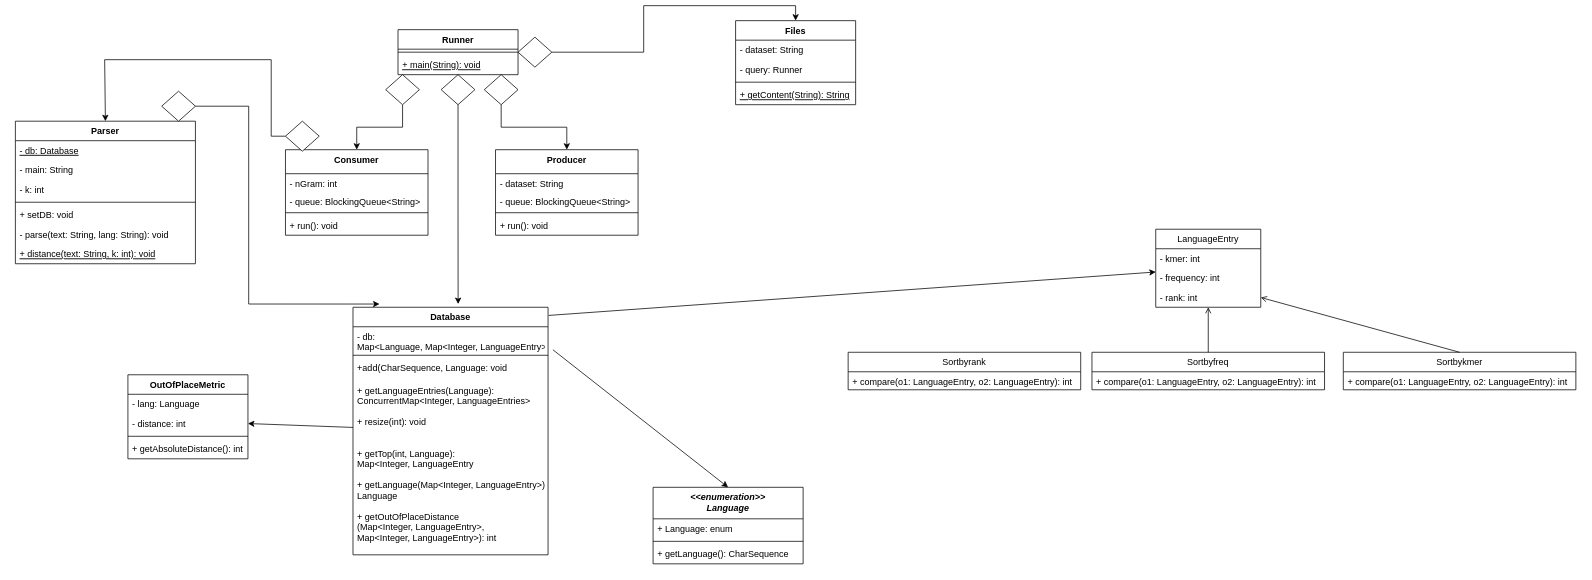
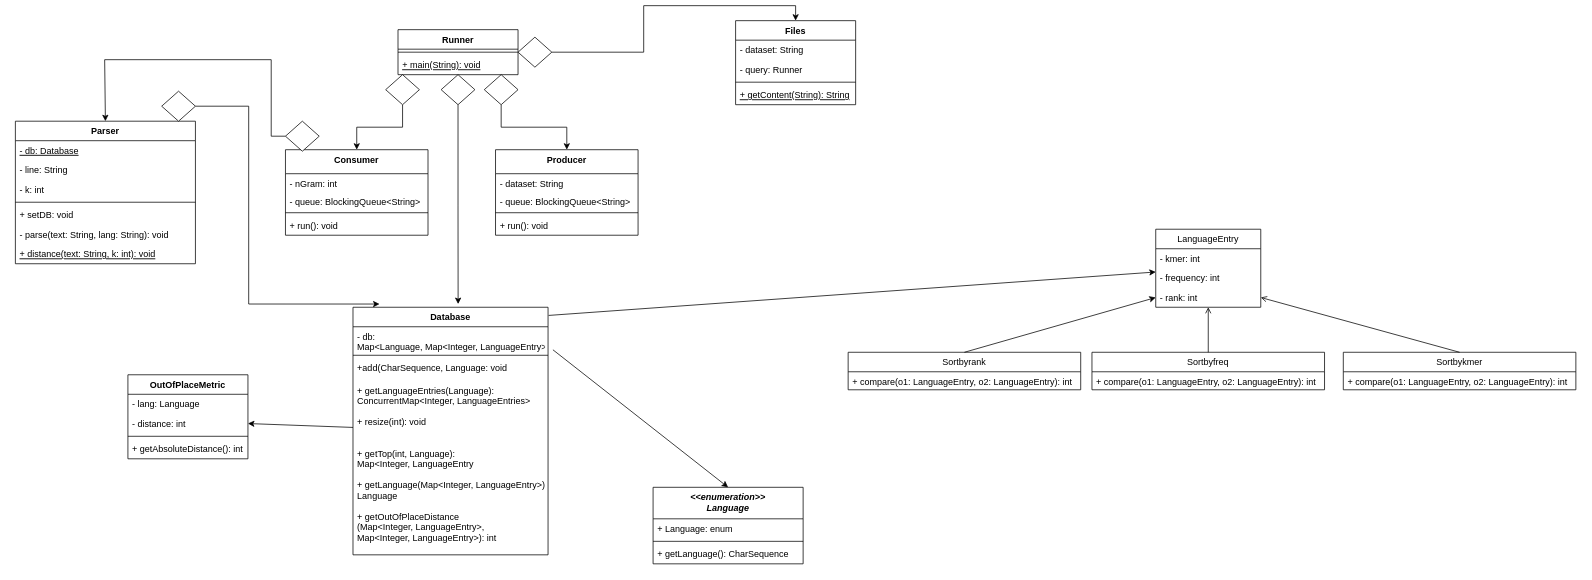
node "- main: String": label "- main: String" -> "- line: String"
edge "Sortbyrank" -> "- rank: int": added
